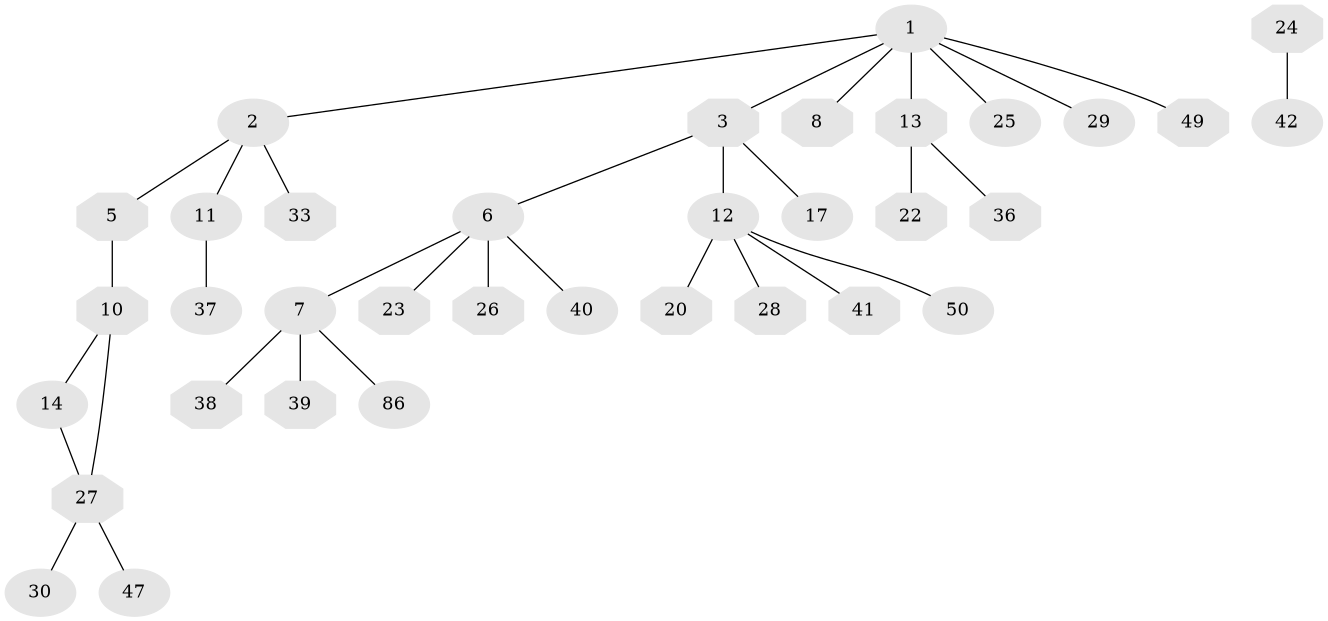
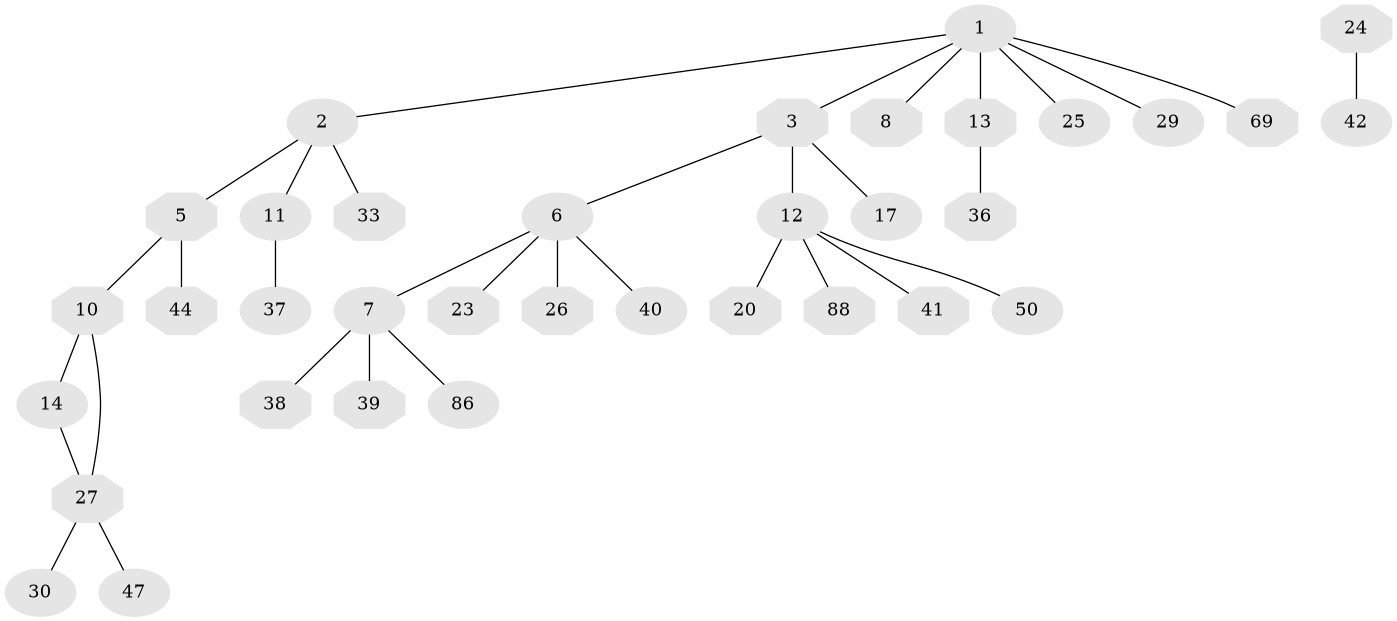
node "49": label "49" -> "69"
node "22": removed
node "44": added
node "28": label "28" -> "88"
